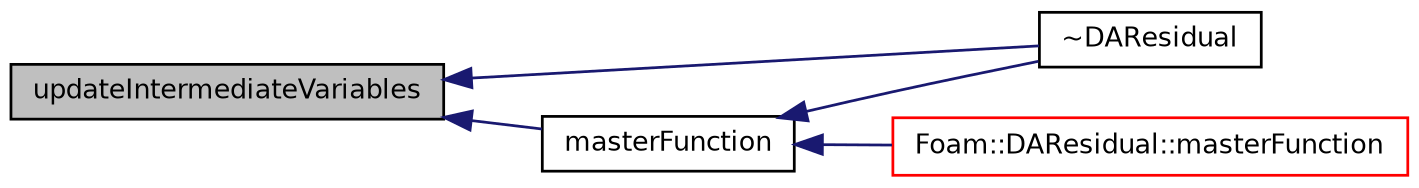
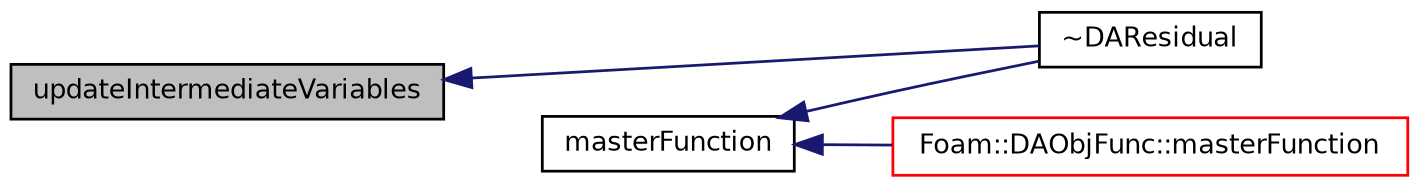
edge "masterFunction" -> "updateIntermediateVariables": removed
node "Foam::DAResidual::masterFunction": label "Foam::DAResidual::masterFunction" -> "Foam::DAObjFunc::masterFunction"
